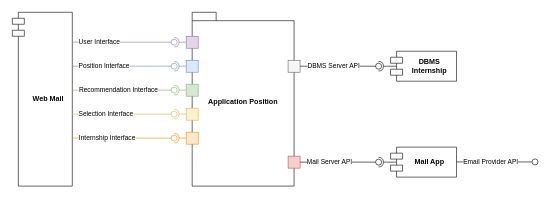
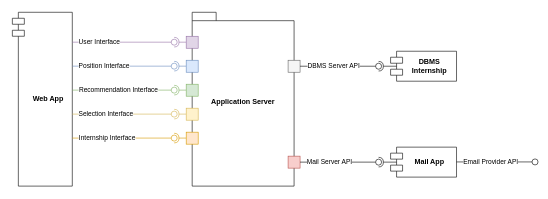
node "Web Mail": label "Web Mail" -> "Web App"
node "Application Position": label "Application Position" -> "Application Server"
